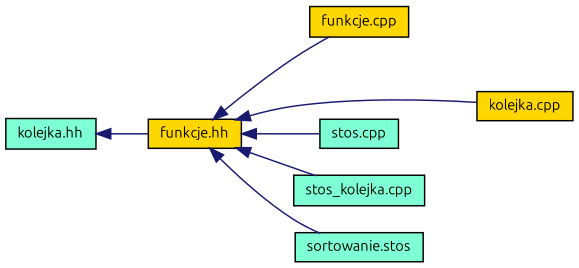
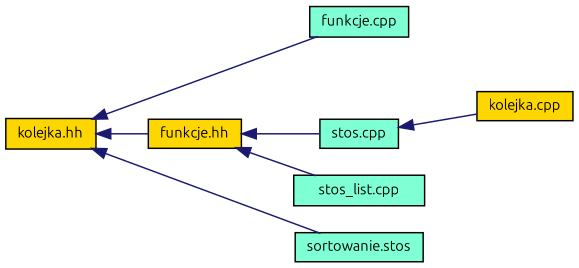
node "funkcje.cpp": fillcolor gold -> aquamarine
edge "funkcje.cpp" -> "funkcje.hh": now "funkcje.cpp" -> "kolejka.hh"
edge "kolejka.cpp" -> "funkcje.hh": now "kolejka.cpp" -> "stos.cpp"
node "kolejka.hh": fillcolor aquamarine -> gold
node "stos_kolejka.cpp": label "stos_kolejka.cpp" -> "stos_list.cpp"
edge "sortowanie.stos" -> "funkcje.hh": now "sortowanie.stos" -> "kolejka.hh"
